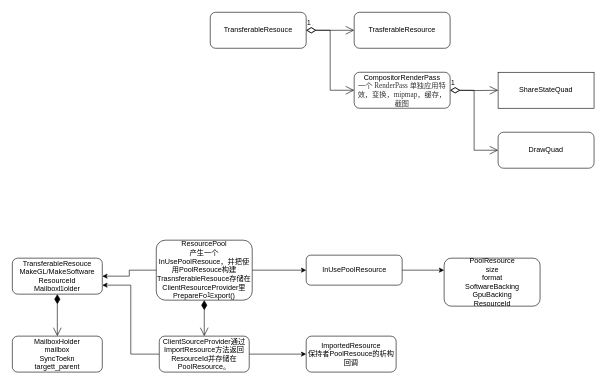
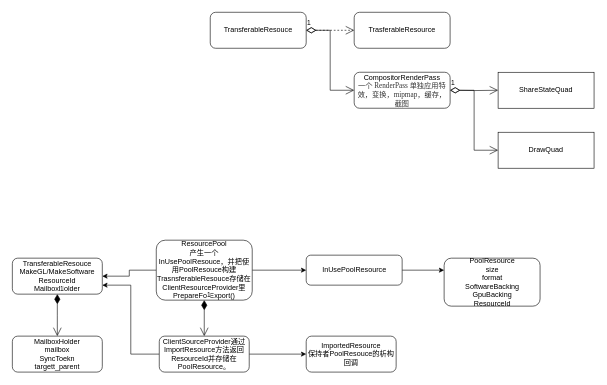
edge "TransferableResouce" -- "TrasferableResource": style solid -> dashed
node "DrawQuad": shape rounded rectangle -> rectangle
